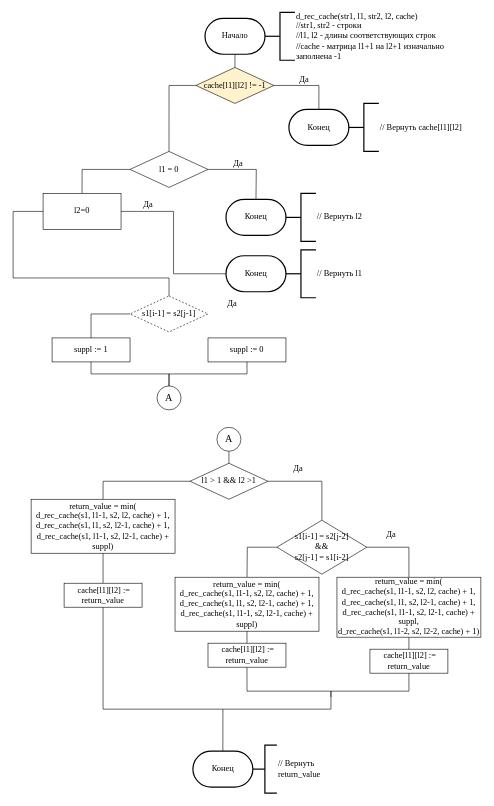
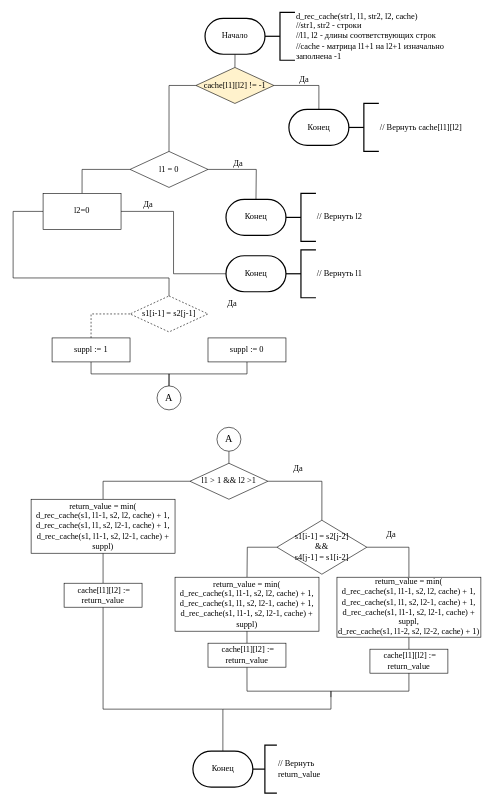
edge "s1[i-1] = s2[j-1]" -- "suppl := 1": style solid -> dashed
node "s1[i-1] = s2[j-2] && s2[j-1] = s1[i-2]": label "s1[i-1] = s2[j-2] && s2[j-1] = s1[i-2]" -> "s1[i-1] = s2[j-2] && s4[j-1] = s1[i-2]"
